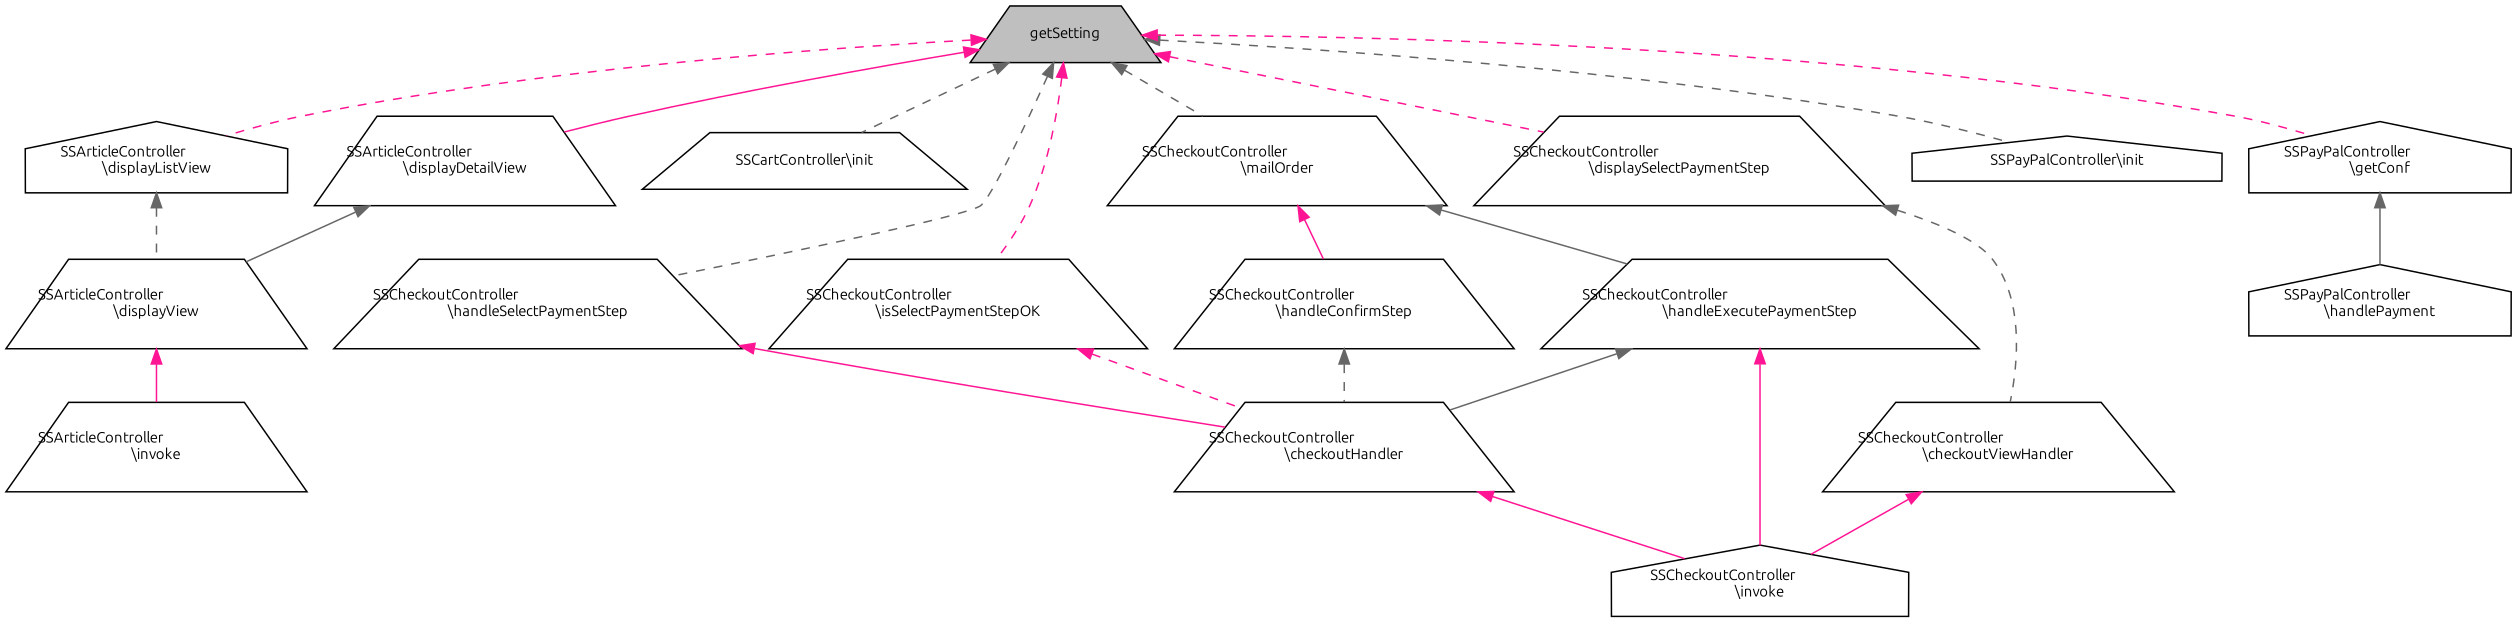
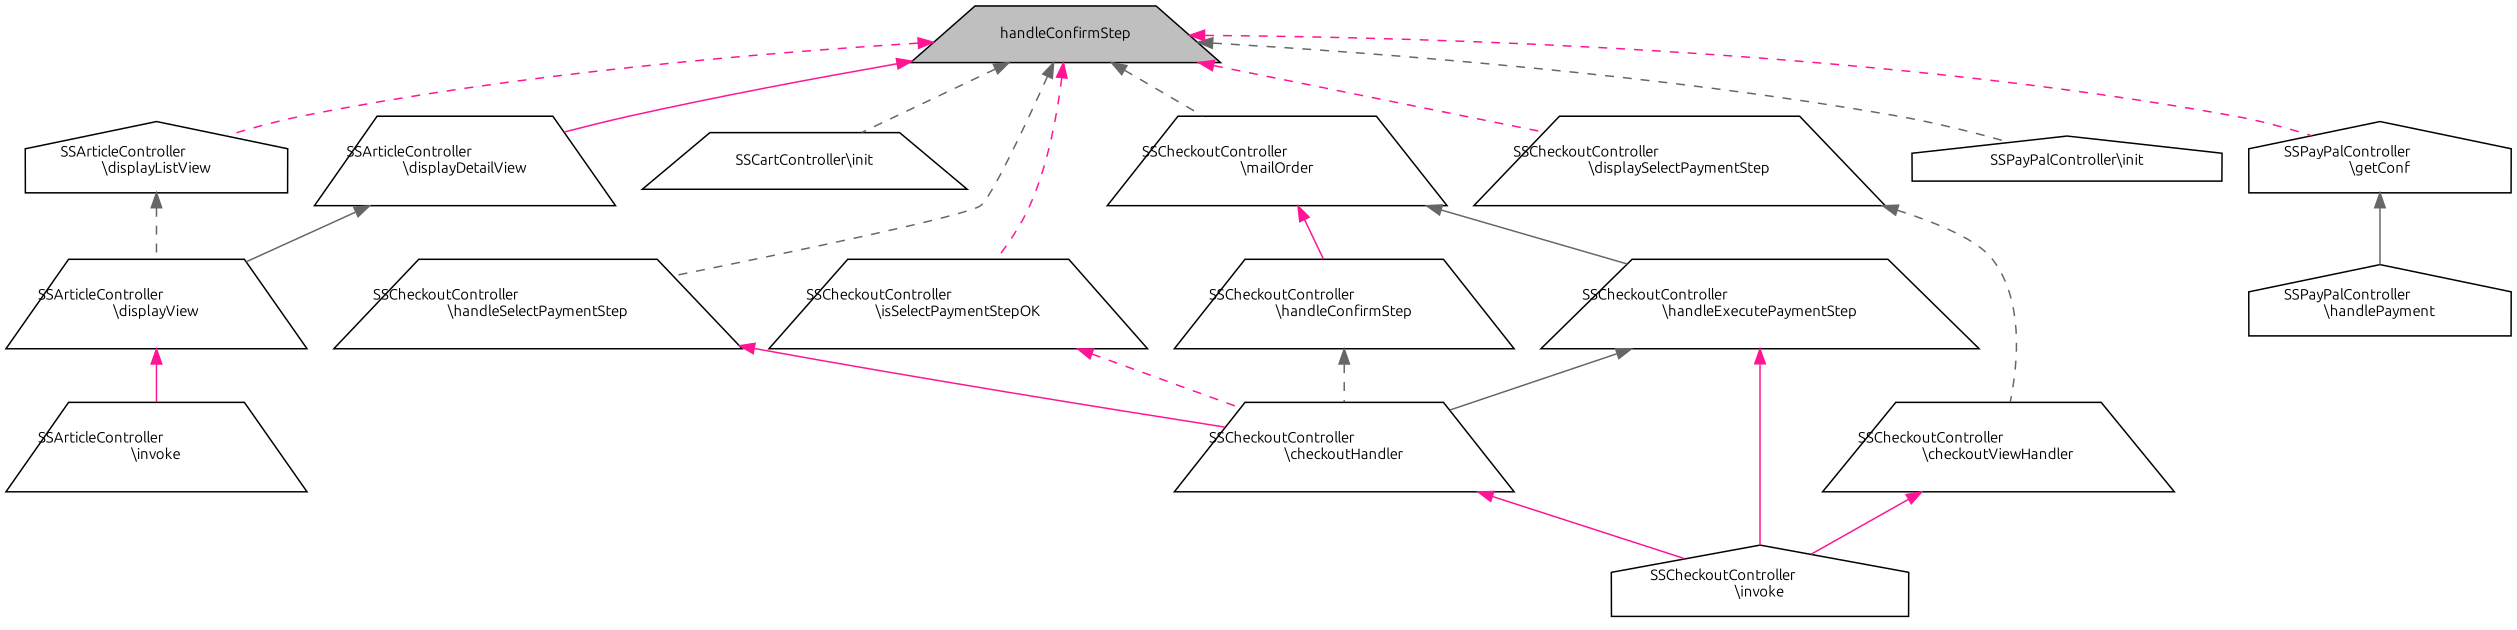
node "getSetting": label "getSetting" -> "handleConfirmStep"
